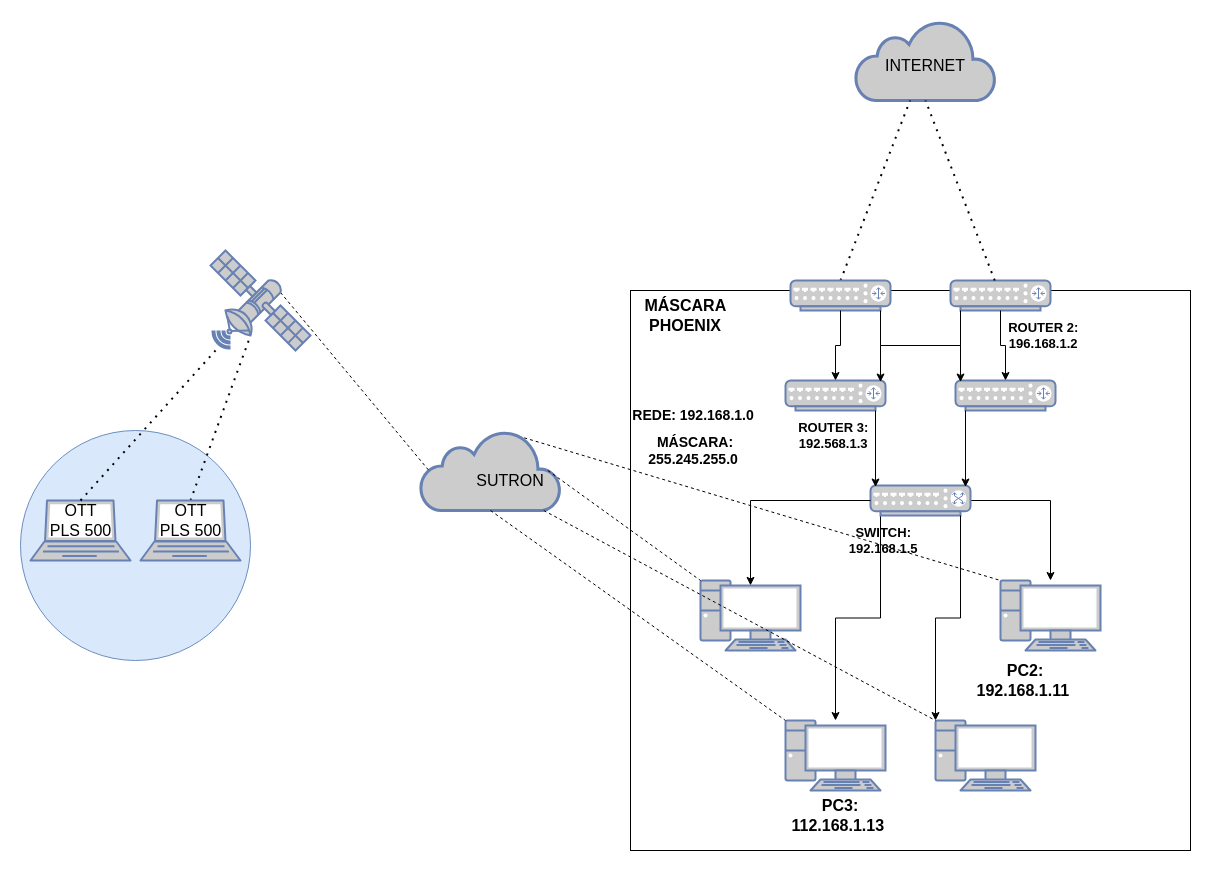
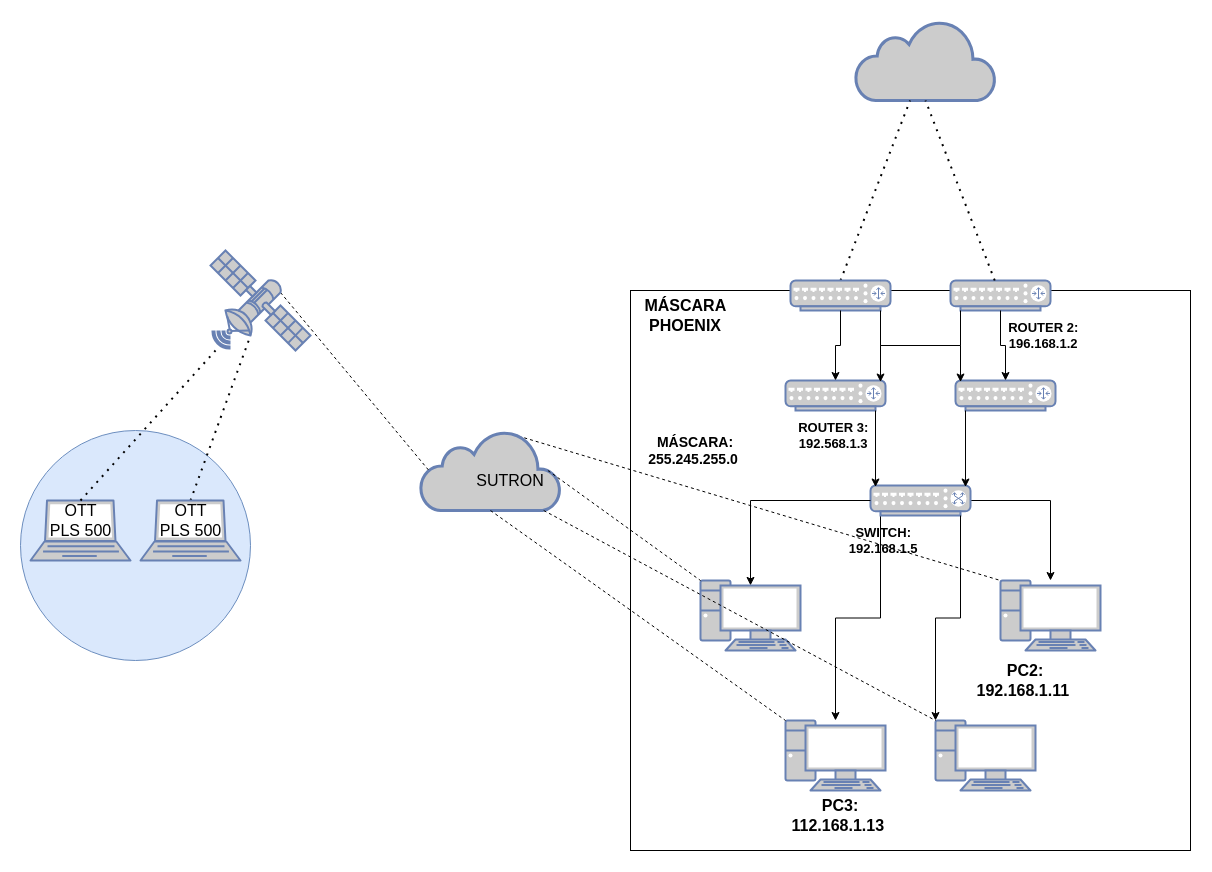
node "INTERNET": removed
node "REDE: 192.168.1.0": removed
